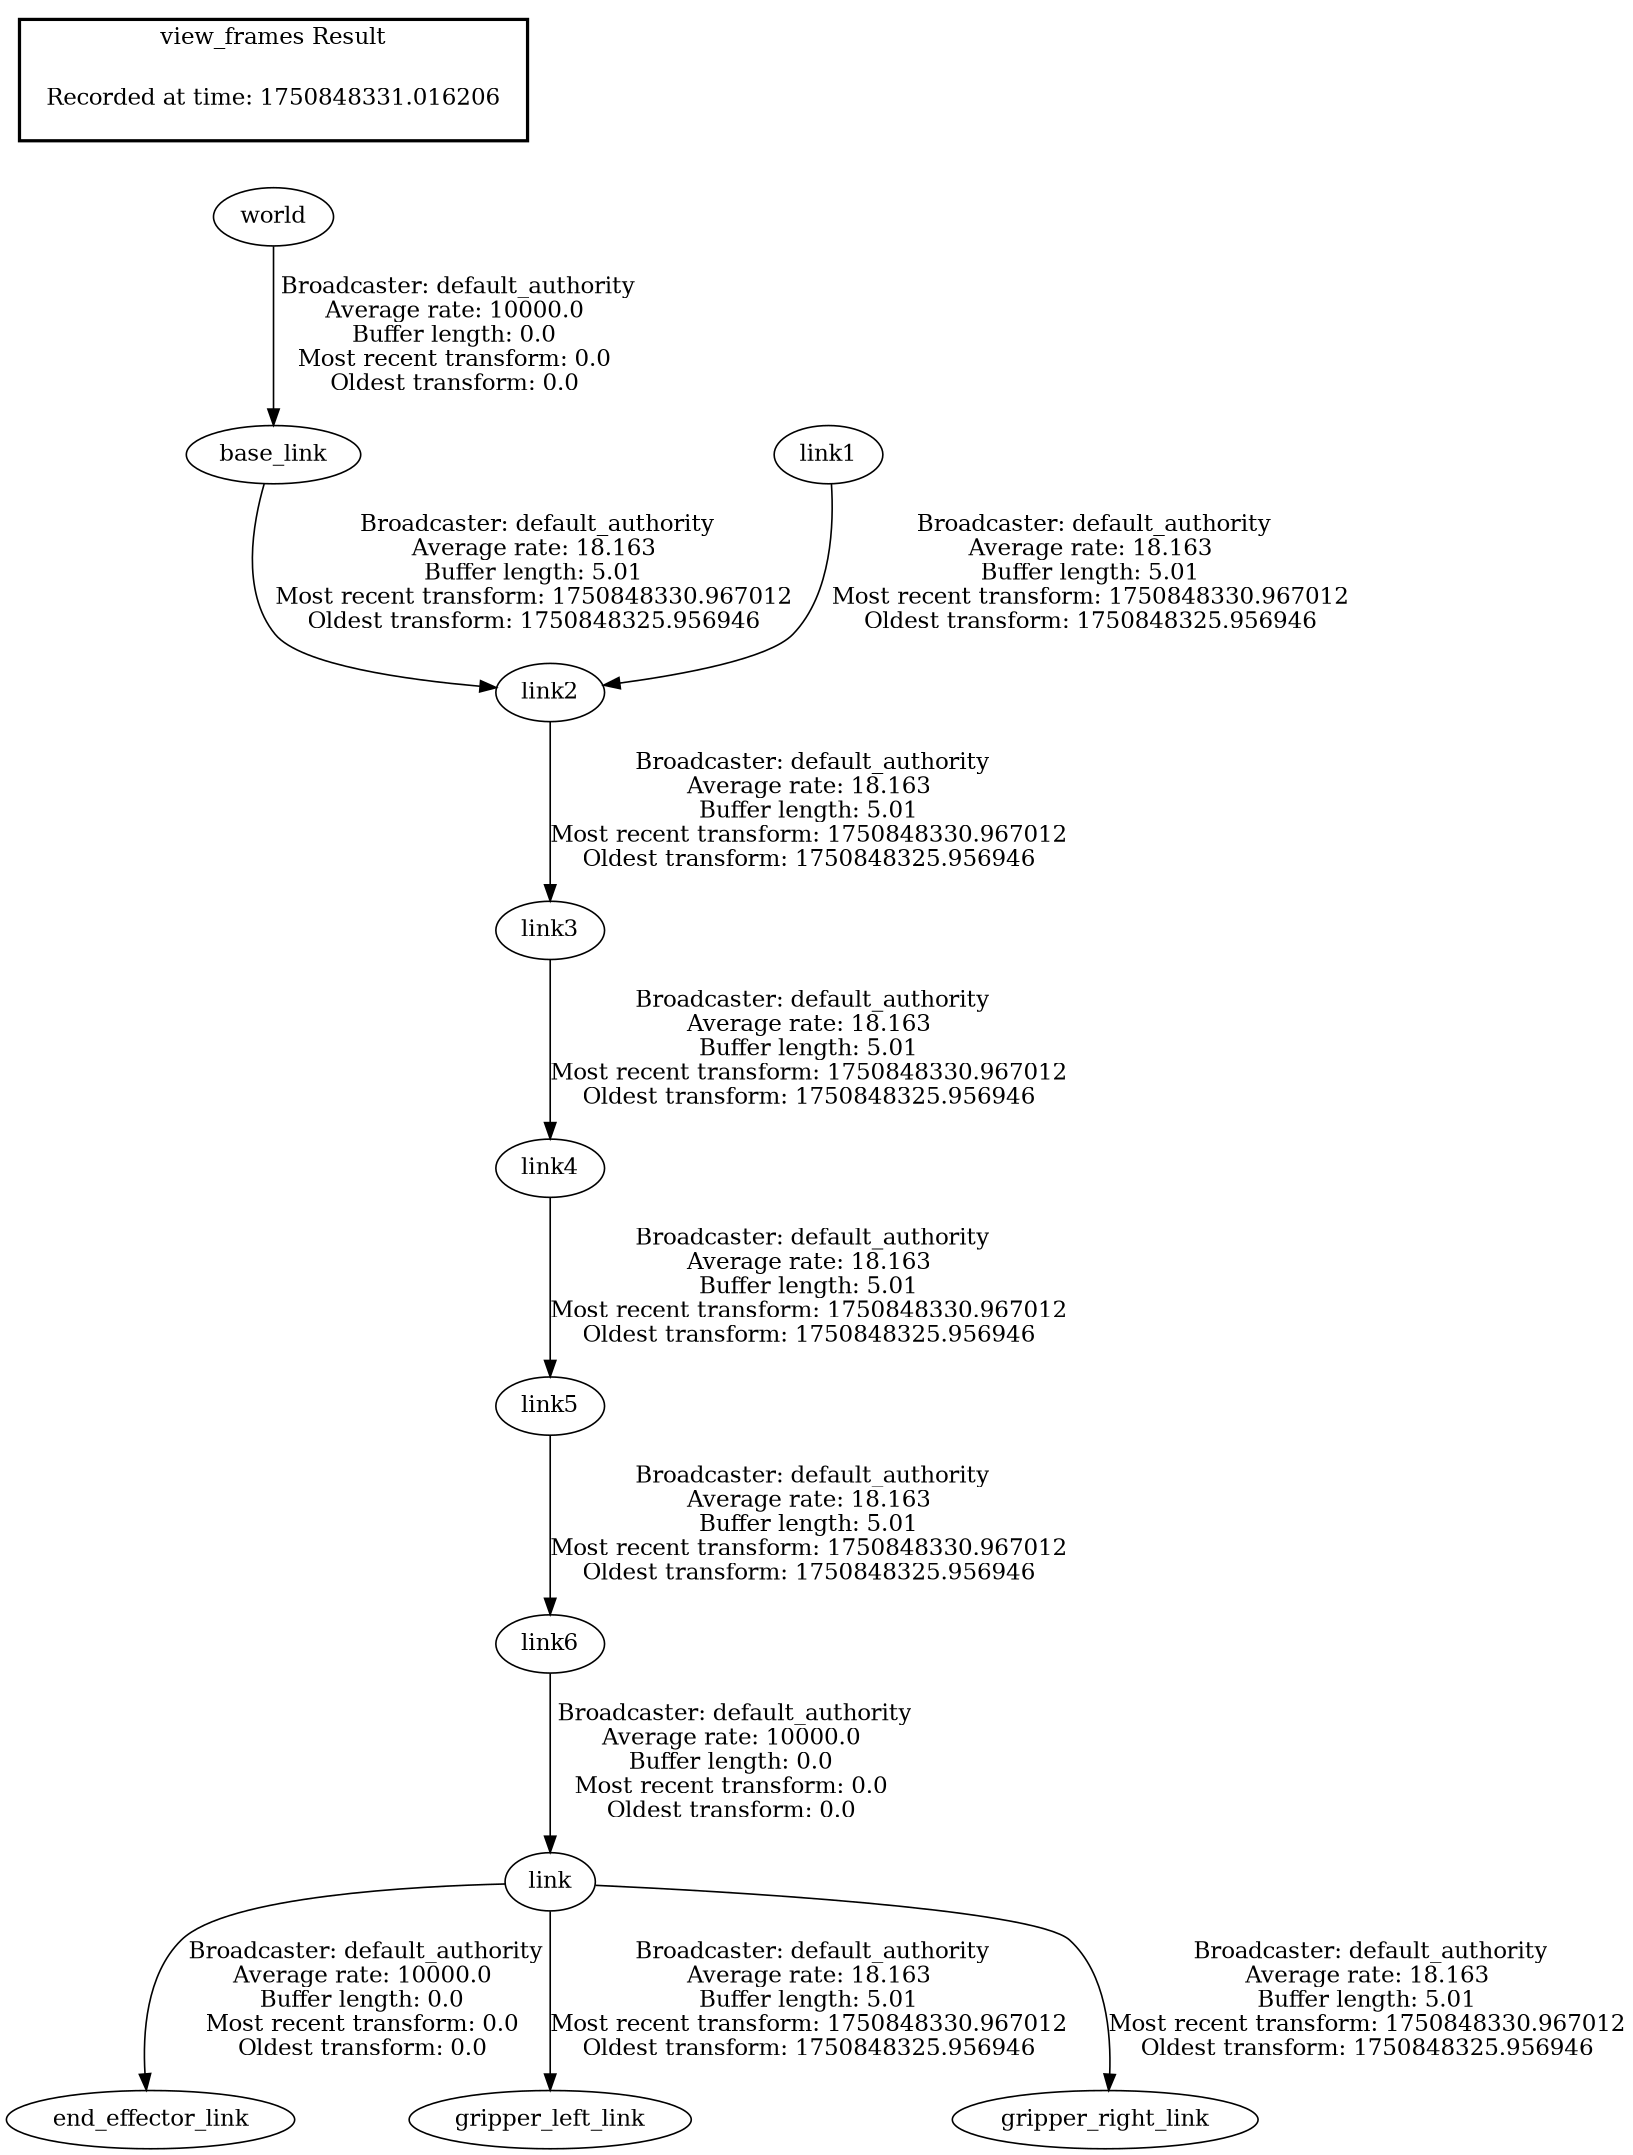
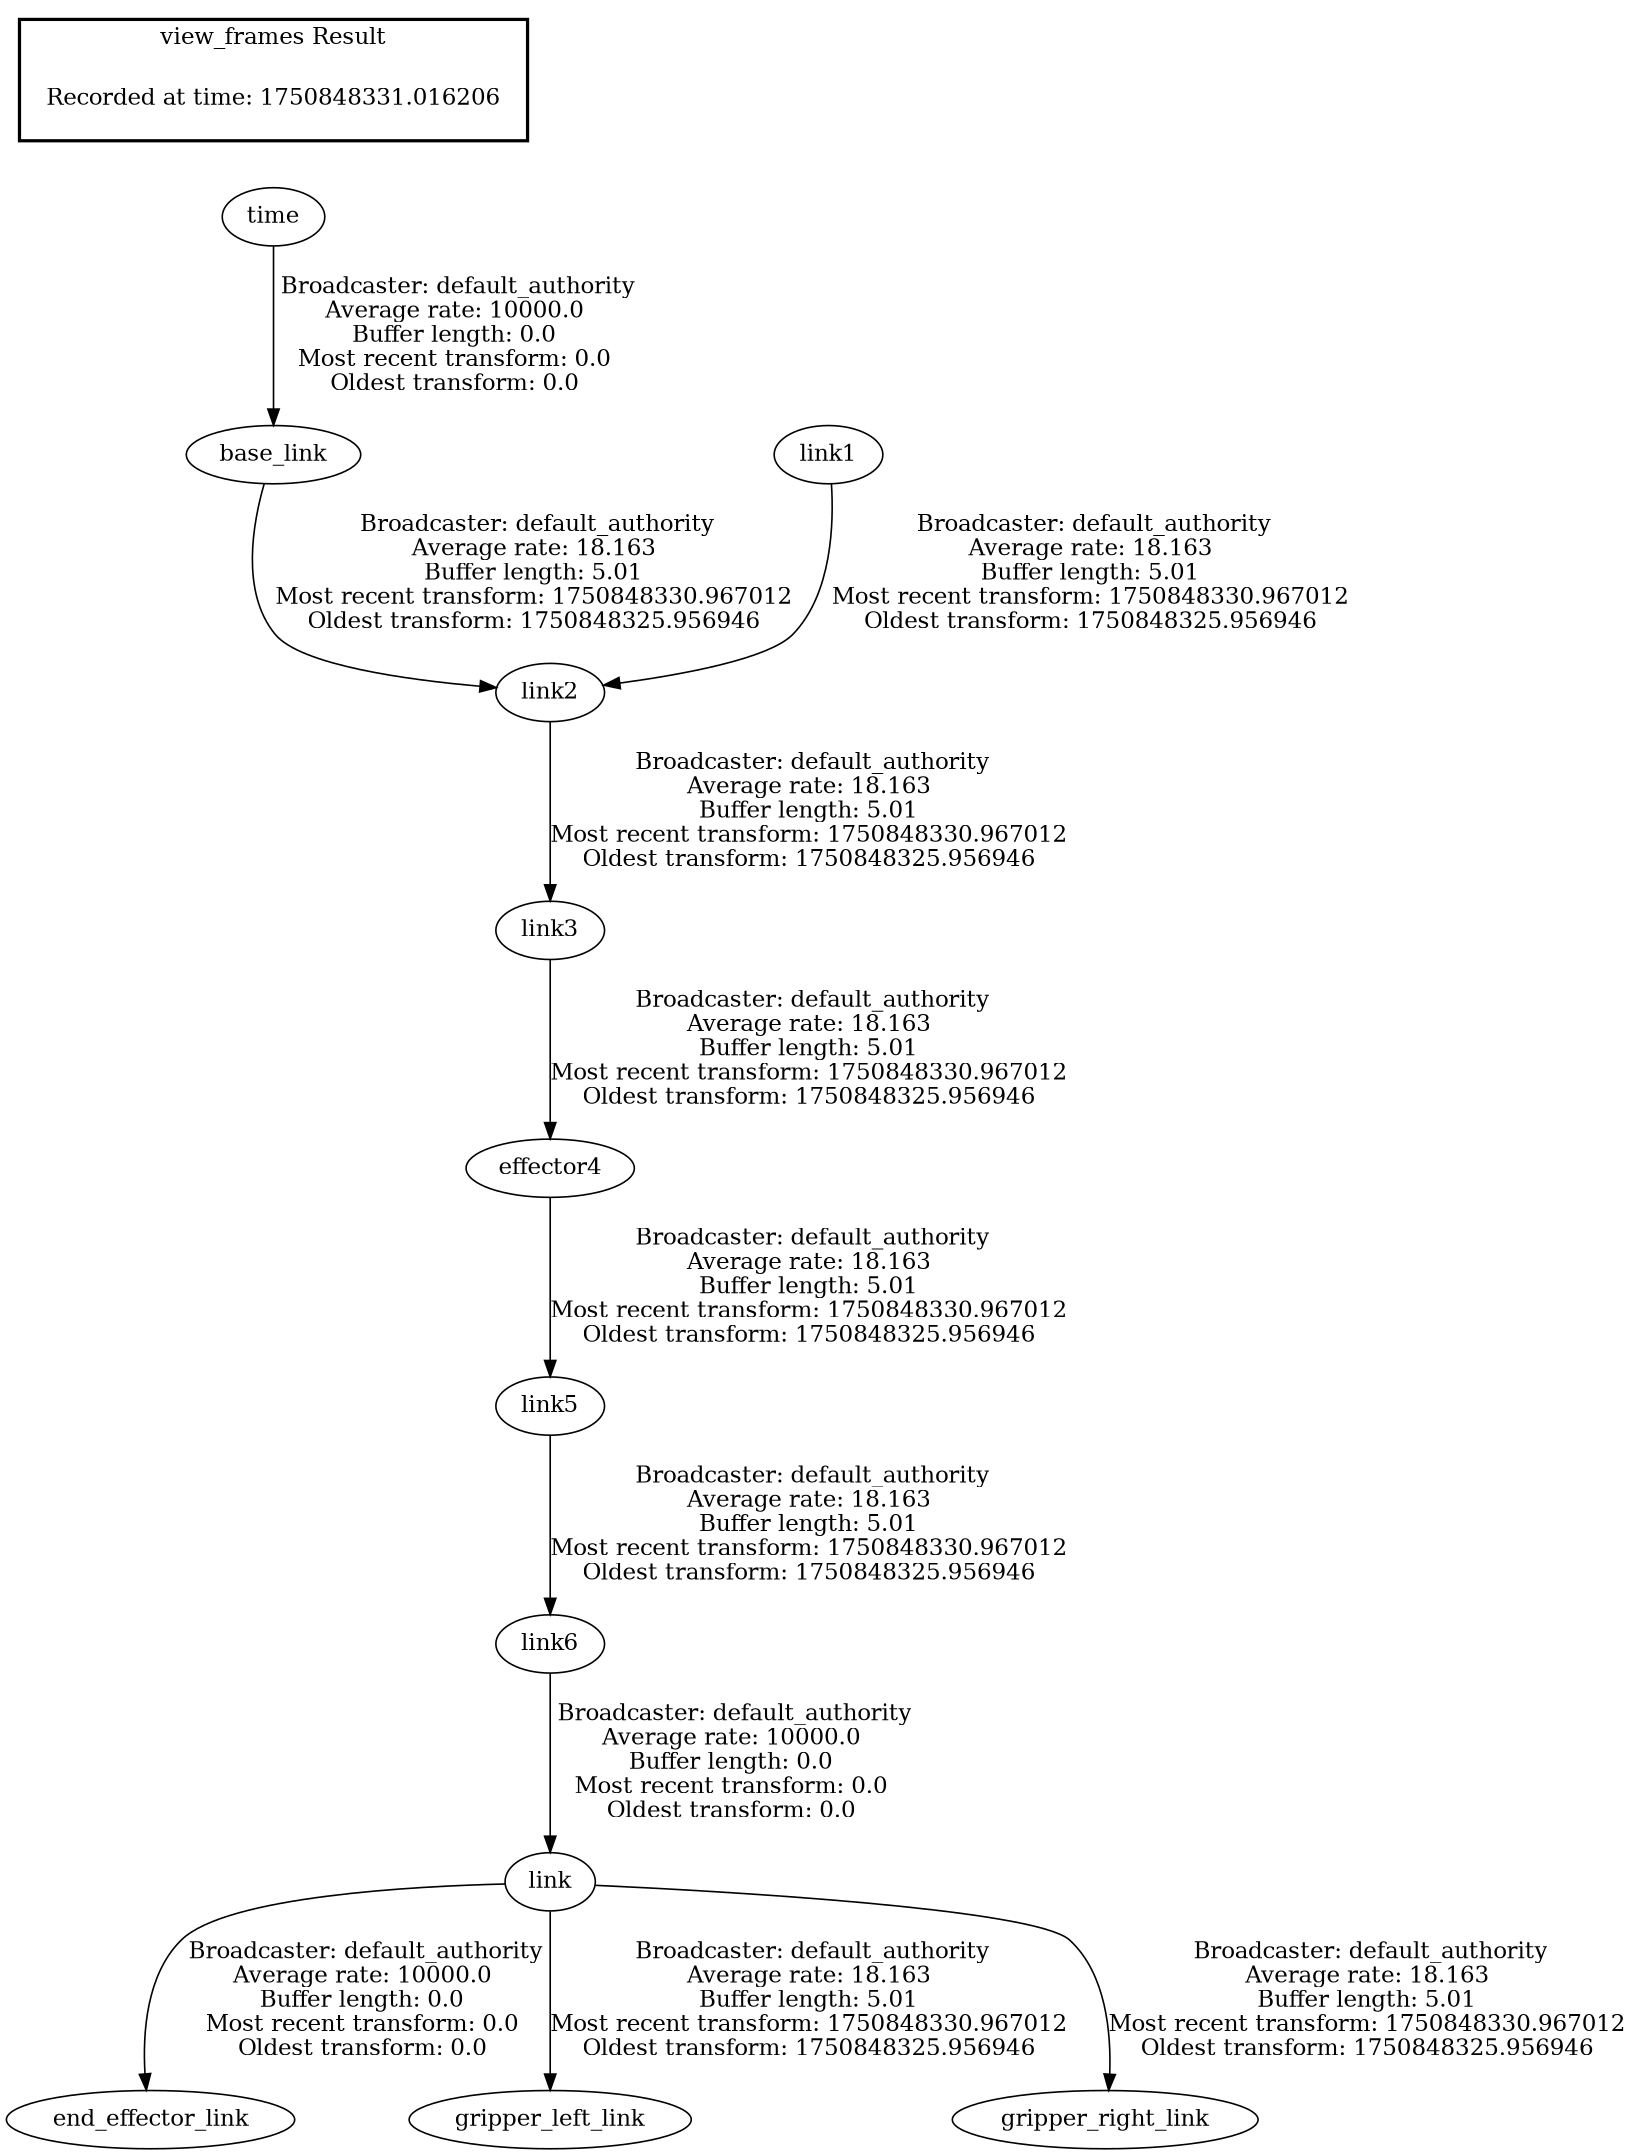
node "world": label "world" -> "time"
node "link4": label "link4" -> "effector4"
